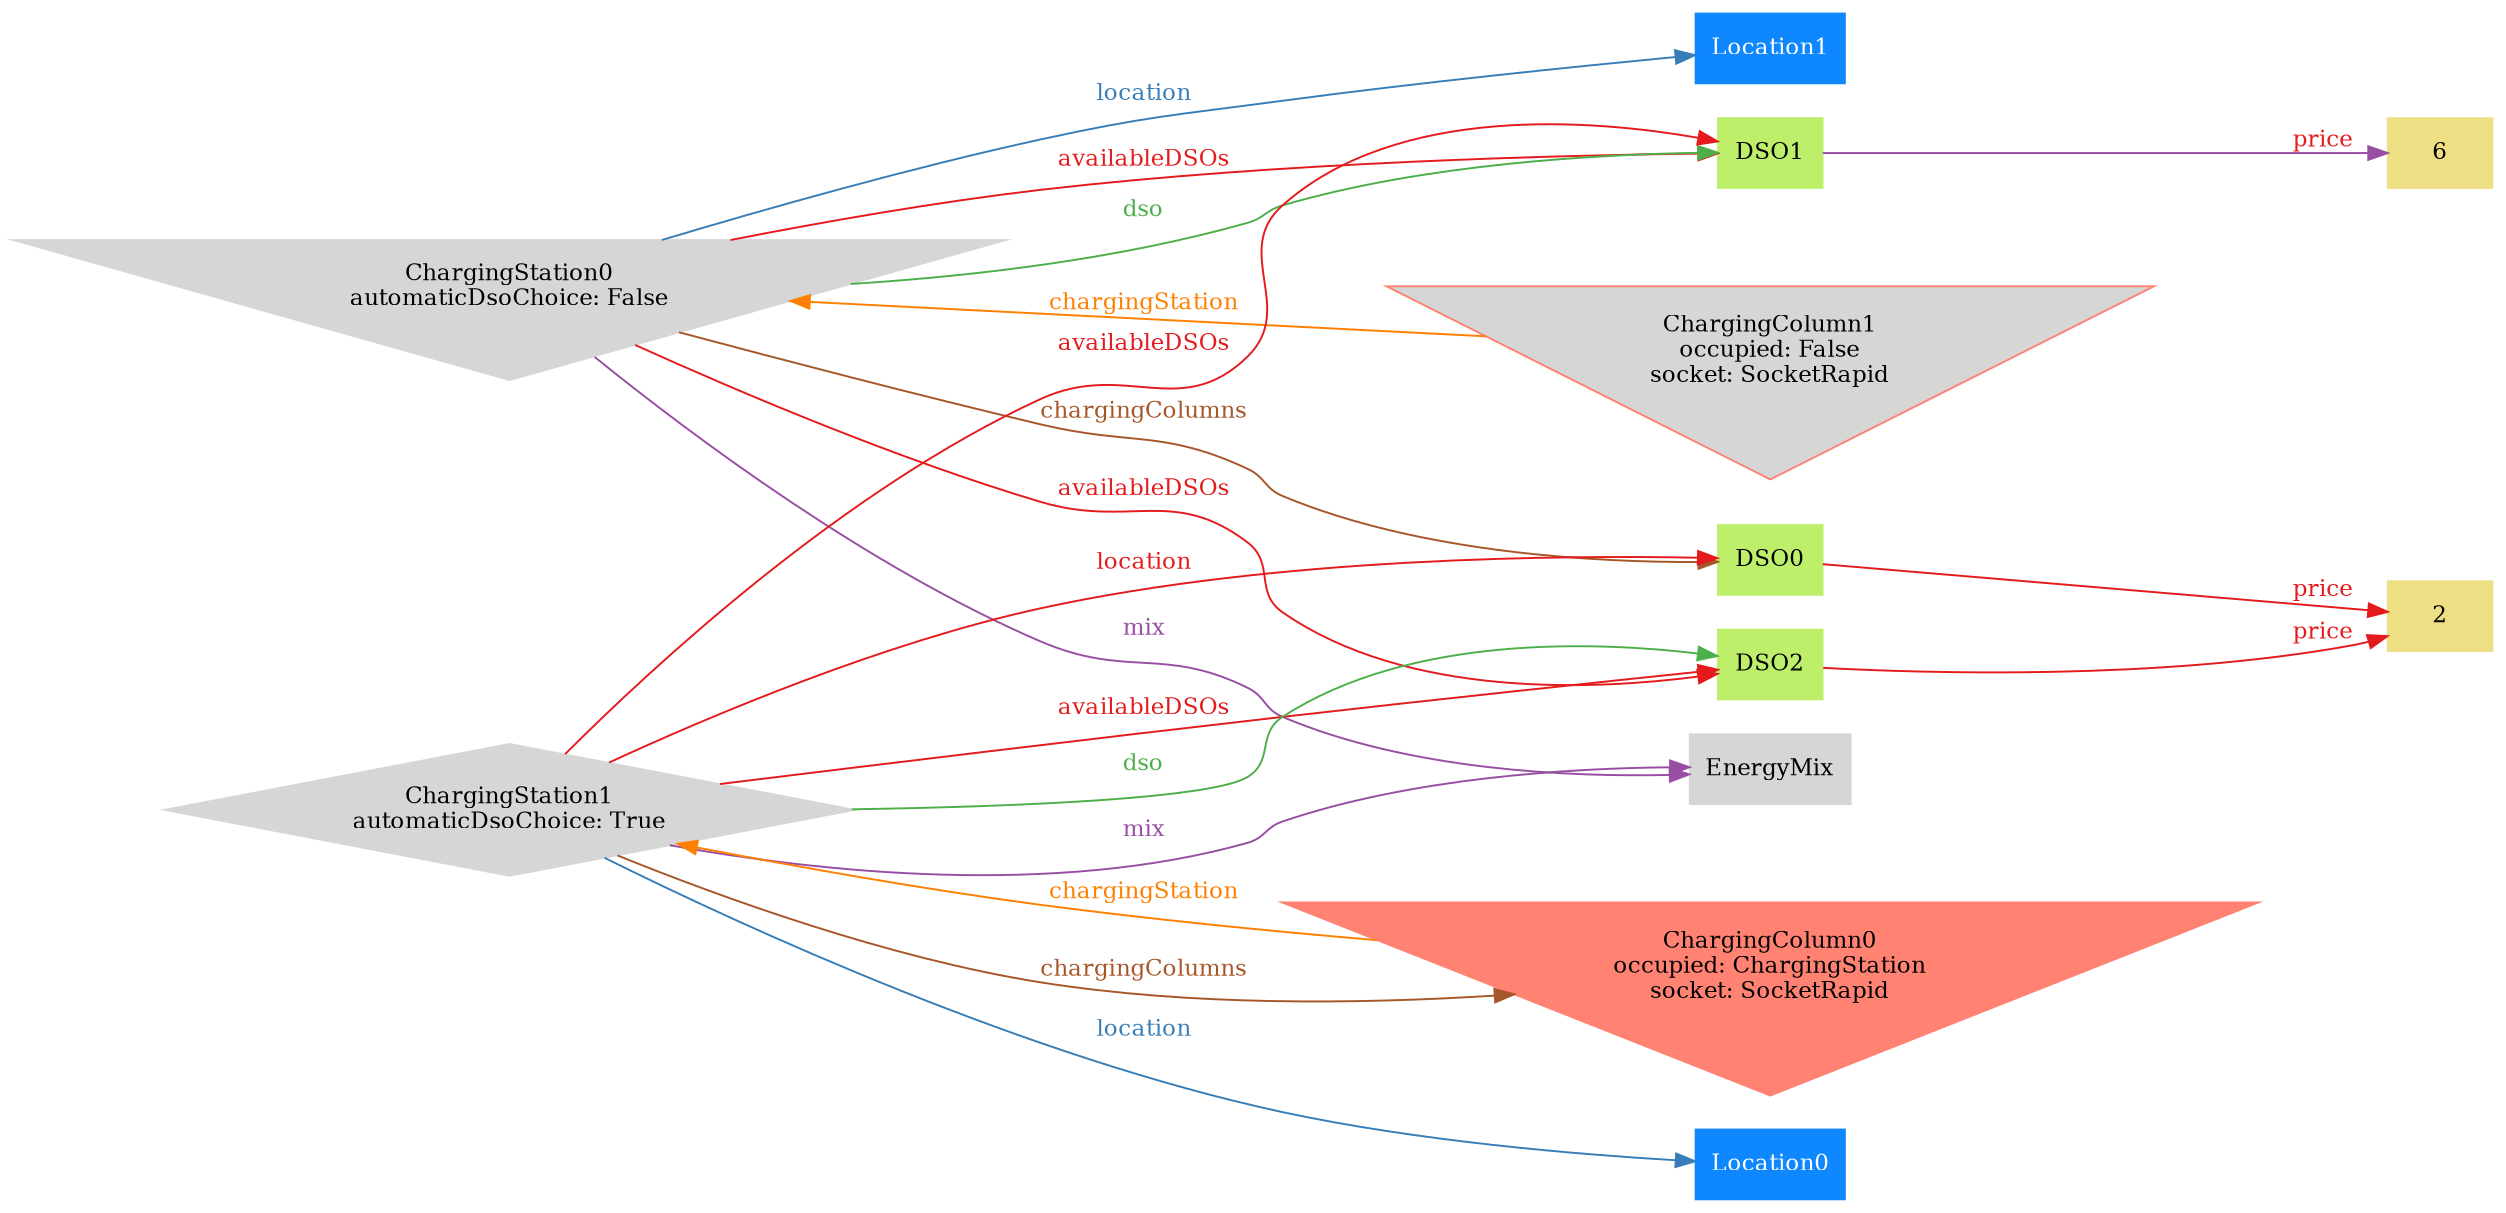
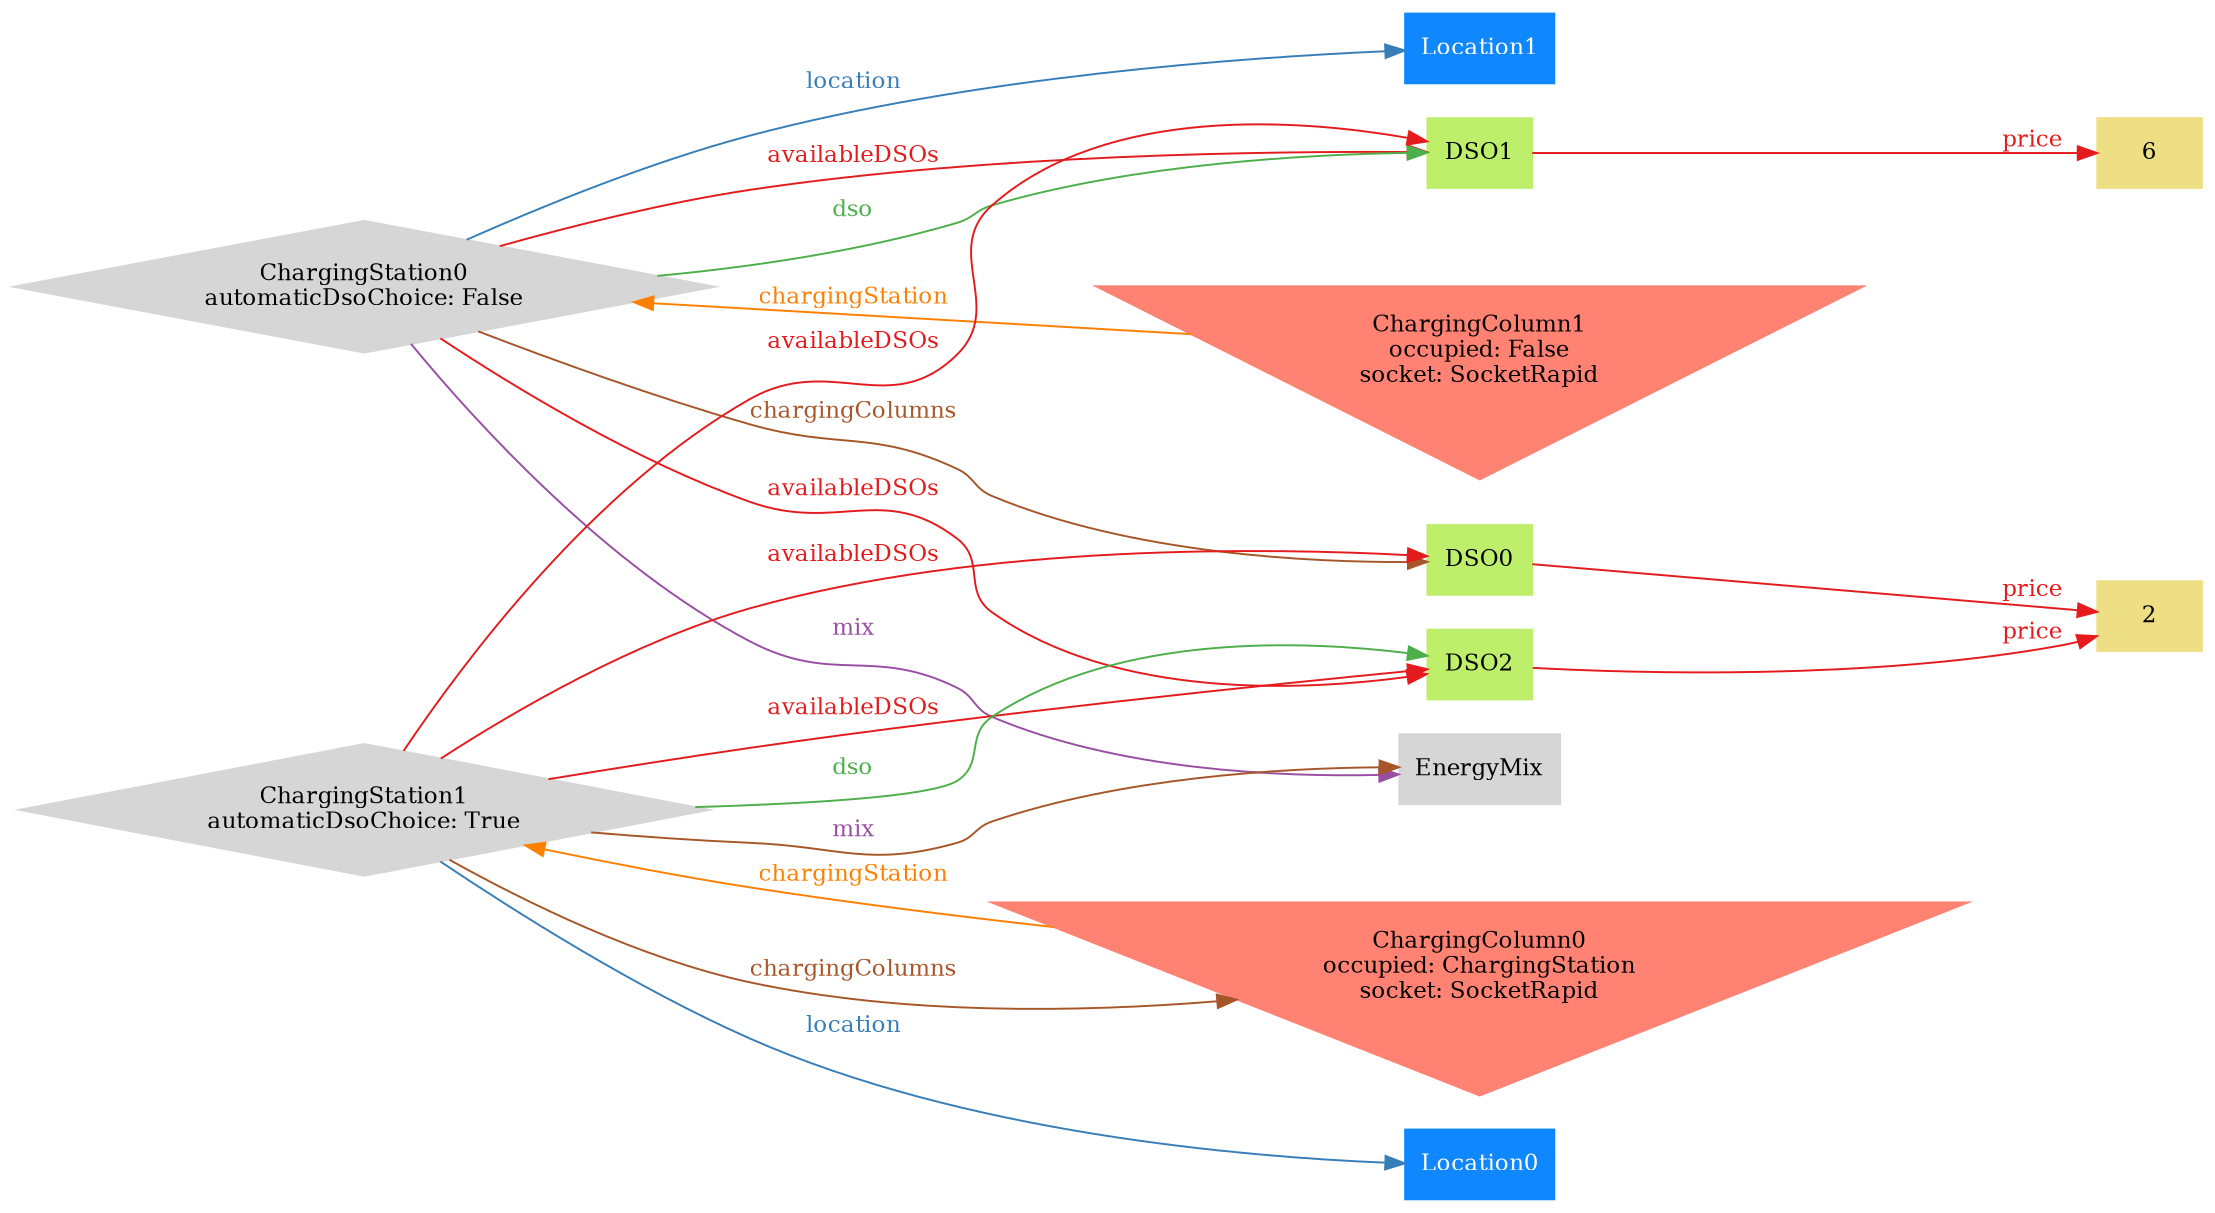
edge "DSO1" -> "6": color #984ea3 -> #e41a1c
node "ChargingStation0 automaticDsoChoice: False": shape invtriangle -> Mdiamond
node "ChargingColumn1 occupied: False socket: SocketRapid": fillcolor #d6d6d6 -> #ff8273
edge "ChargingStation1 automaticDsoChoice: True" -> "DSO0": label "location" -> "availableDSOs"
edge "ChargingStation1 automaticDsoChoice: True" -> "EnergyMix": color #984ea3 -> #a65628
